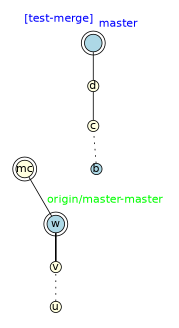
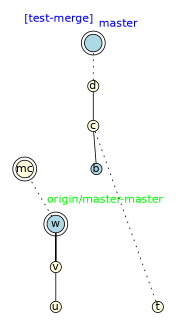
edge "master" -- "d": style solid -> dotted
edge "c" -- "b": style dotted -> solid
edge "mc" -- "w": style solid -> dotted
edge "v" -- "u": style dotted -> solid
node "t": added
